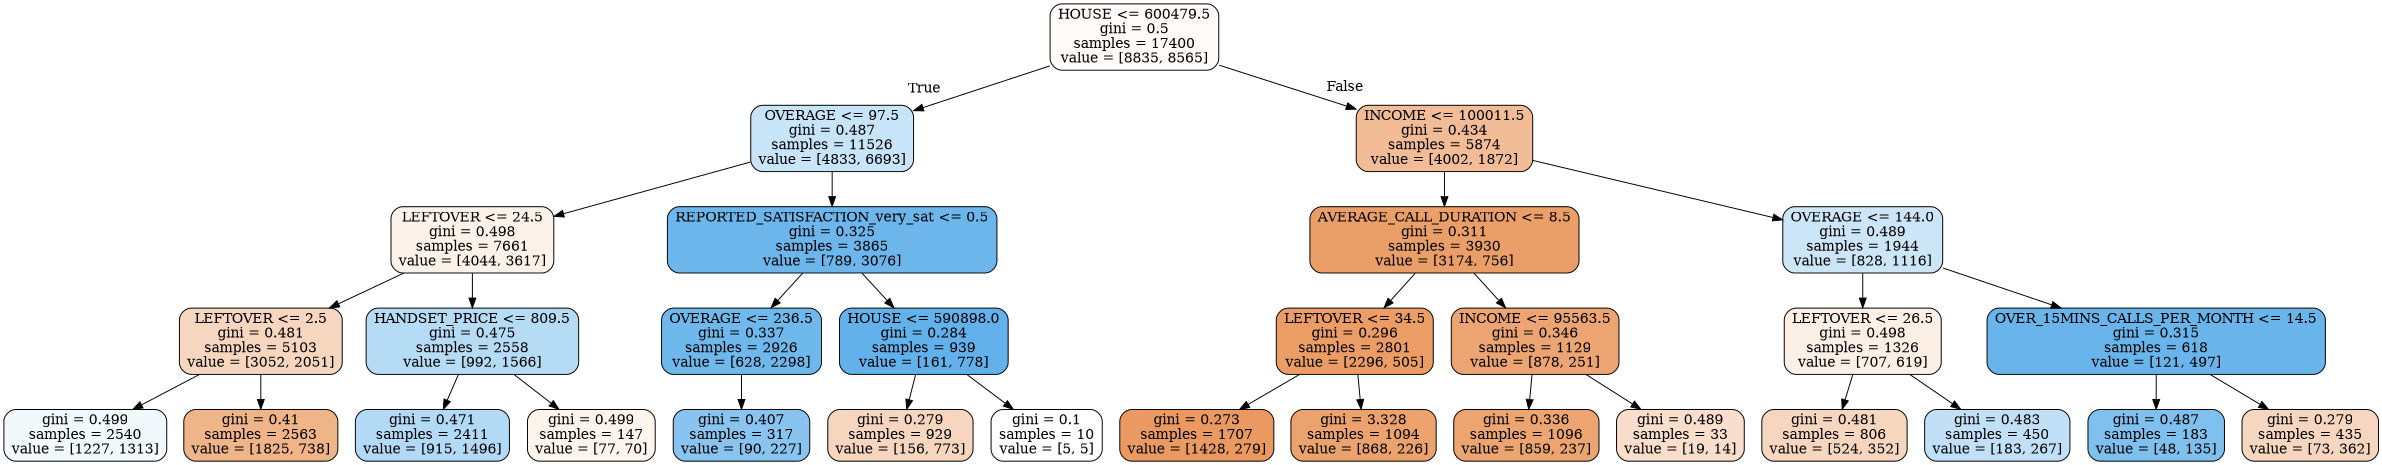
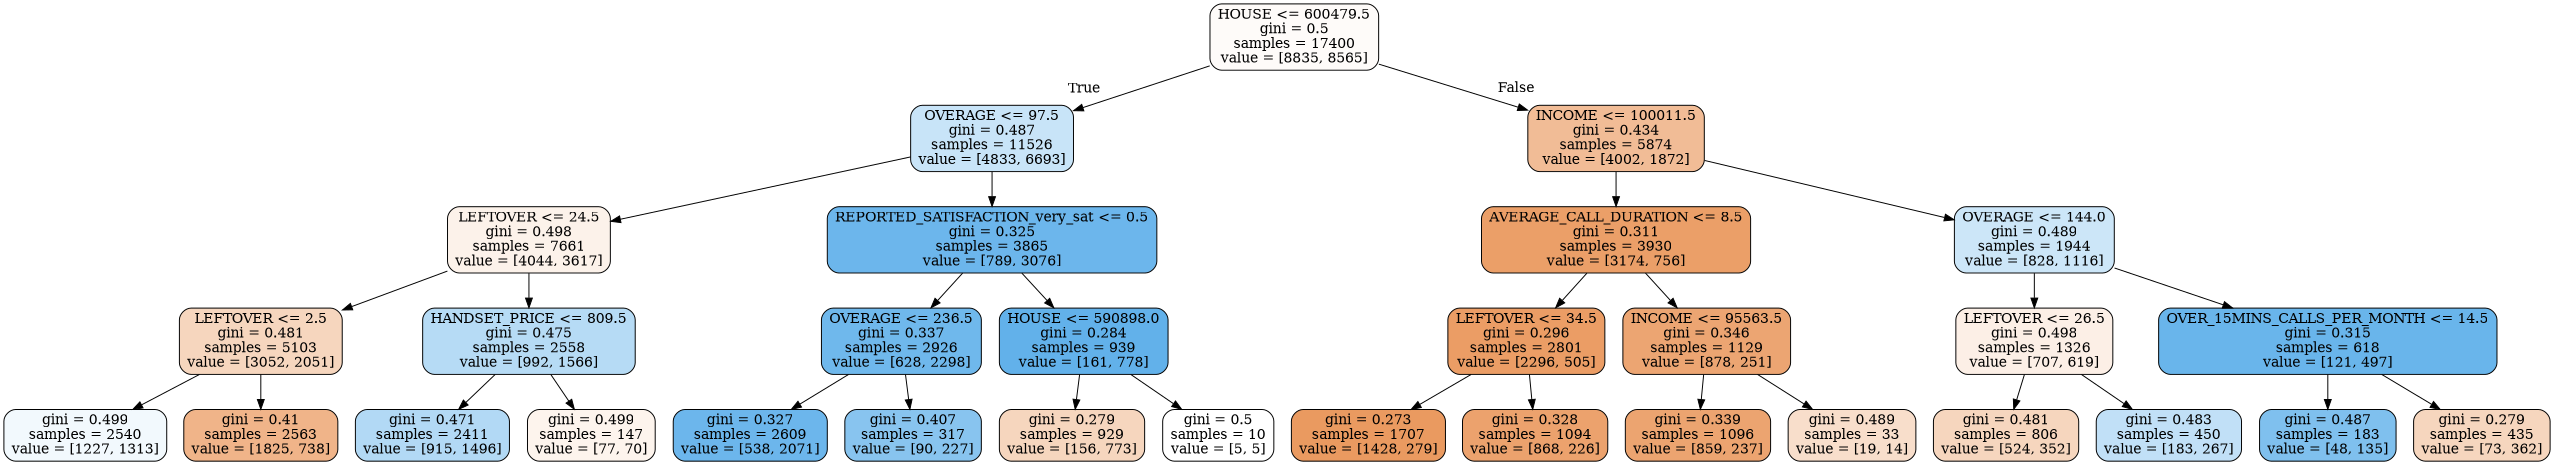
node "gini = 0.327 samples = 2609 value = [538, 2071]": added
node "gini = 0.1 samples = 10 value = [5, 5]": label "gini = 0.1 samples = 10 value = [5, 5]" -> "gini = 0.5 samples = 10 value = [5, 5]"
node "gini = 3.328 samples = 1094 value = [868, 226]": label "gini = 3.328 samples = 1094 value = [868, 226]" -> "gini = 0.328 samples = 1094 value = [868, 226]"
node "gini = 0.336 samples = 1096 value = [859, 237]": label "gini = 0.336 samples = 1096 value = [859, 237]" -> "gini = 0.339 samples = 1096 value = [859, 237]"
